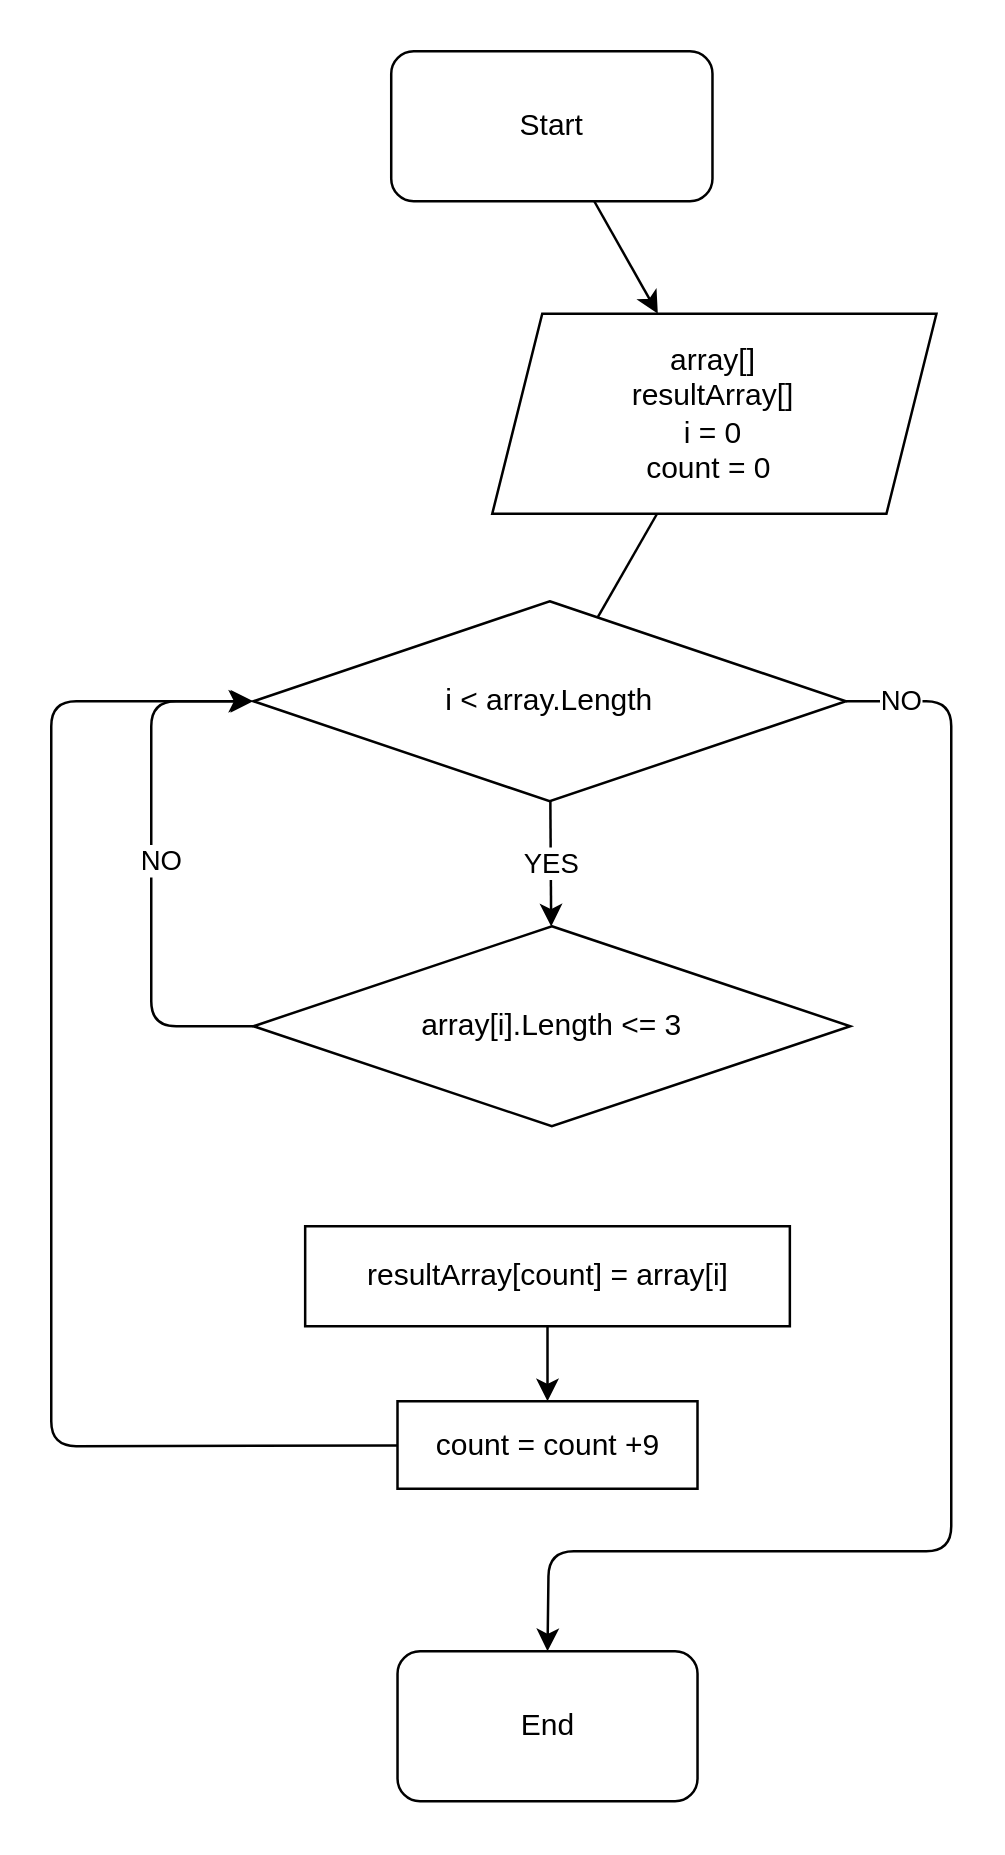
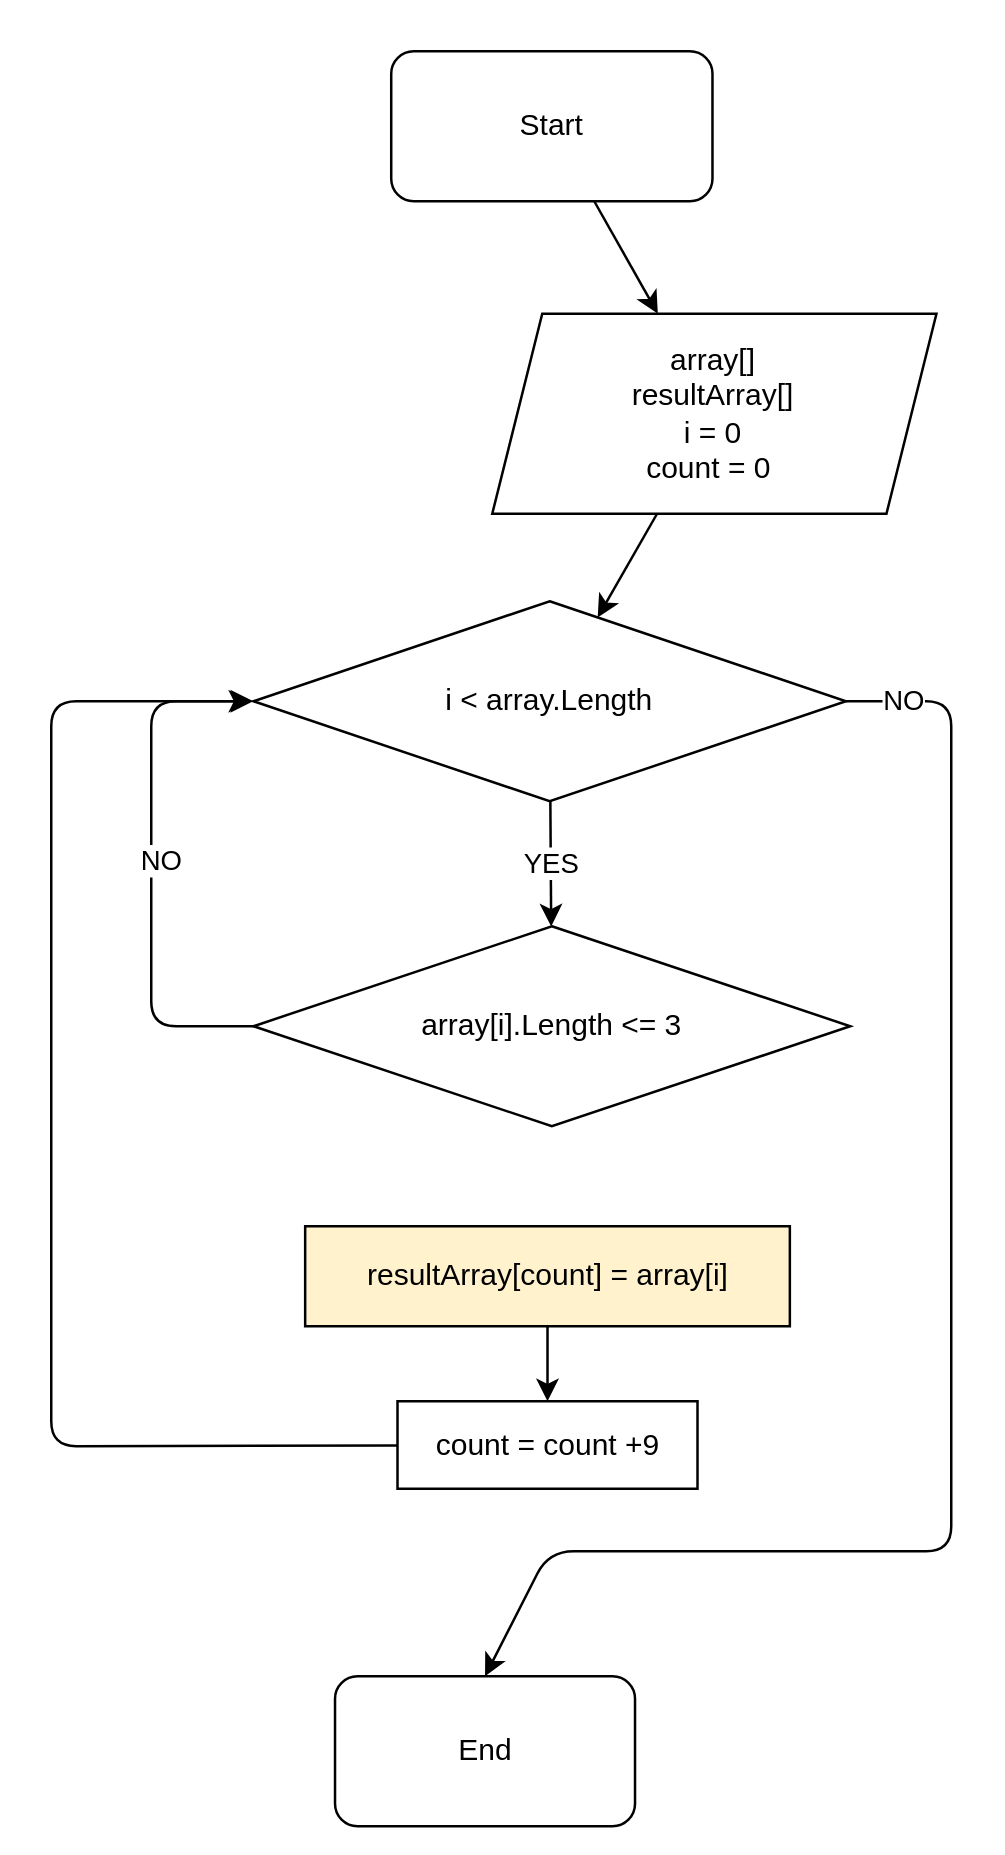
edge "array[] resultArray[] i = 0 count = 0" -- "i < array.Length": arrowhead none -> classic
node "resultArray[count] = array[i]": fillcolor #ffffff -> #fff2cc
node "End": moved (548, 1726) -> (485, 1751)
